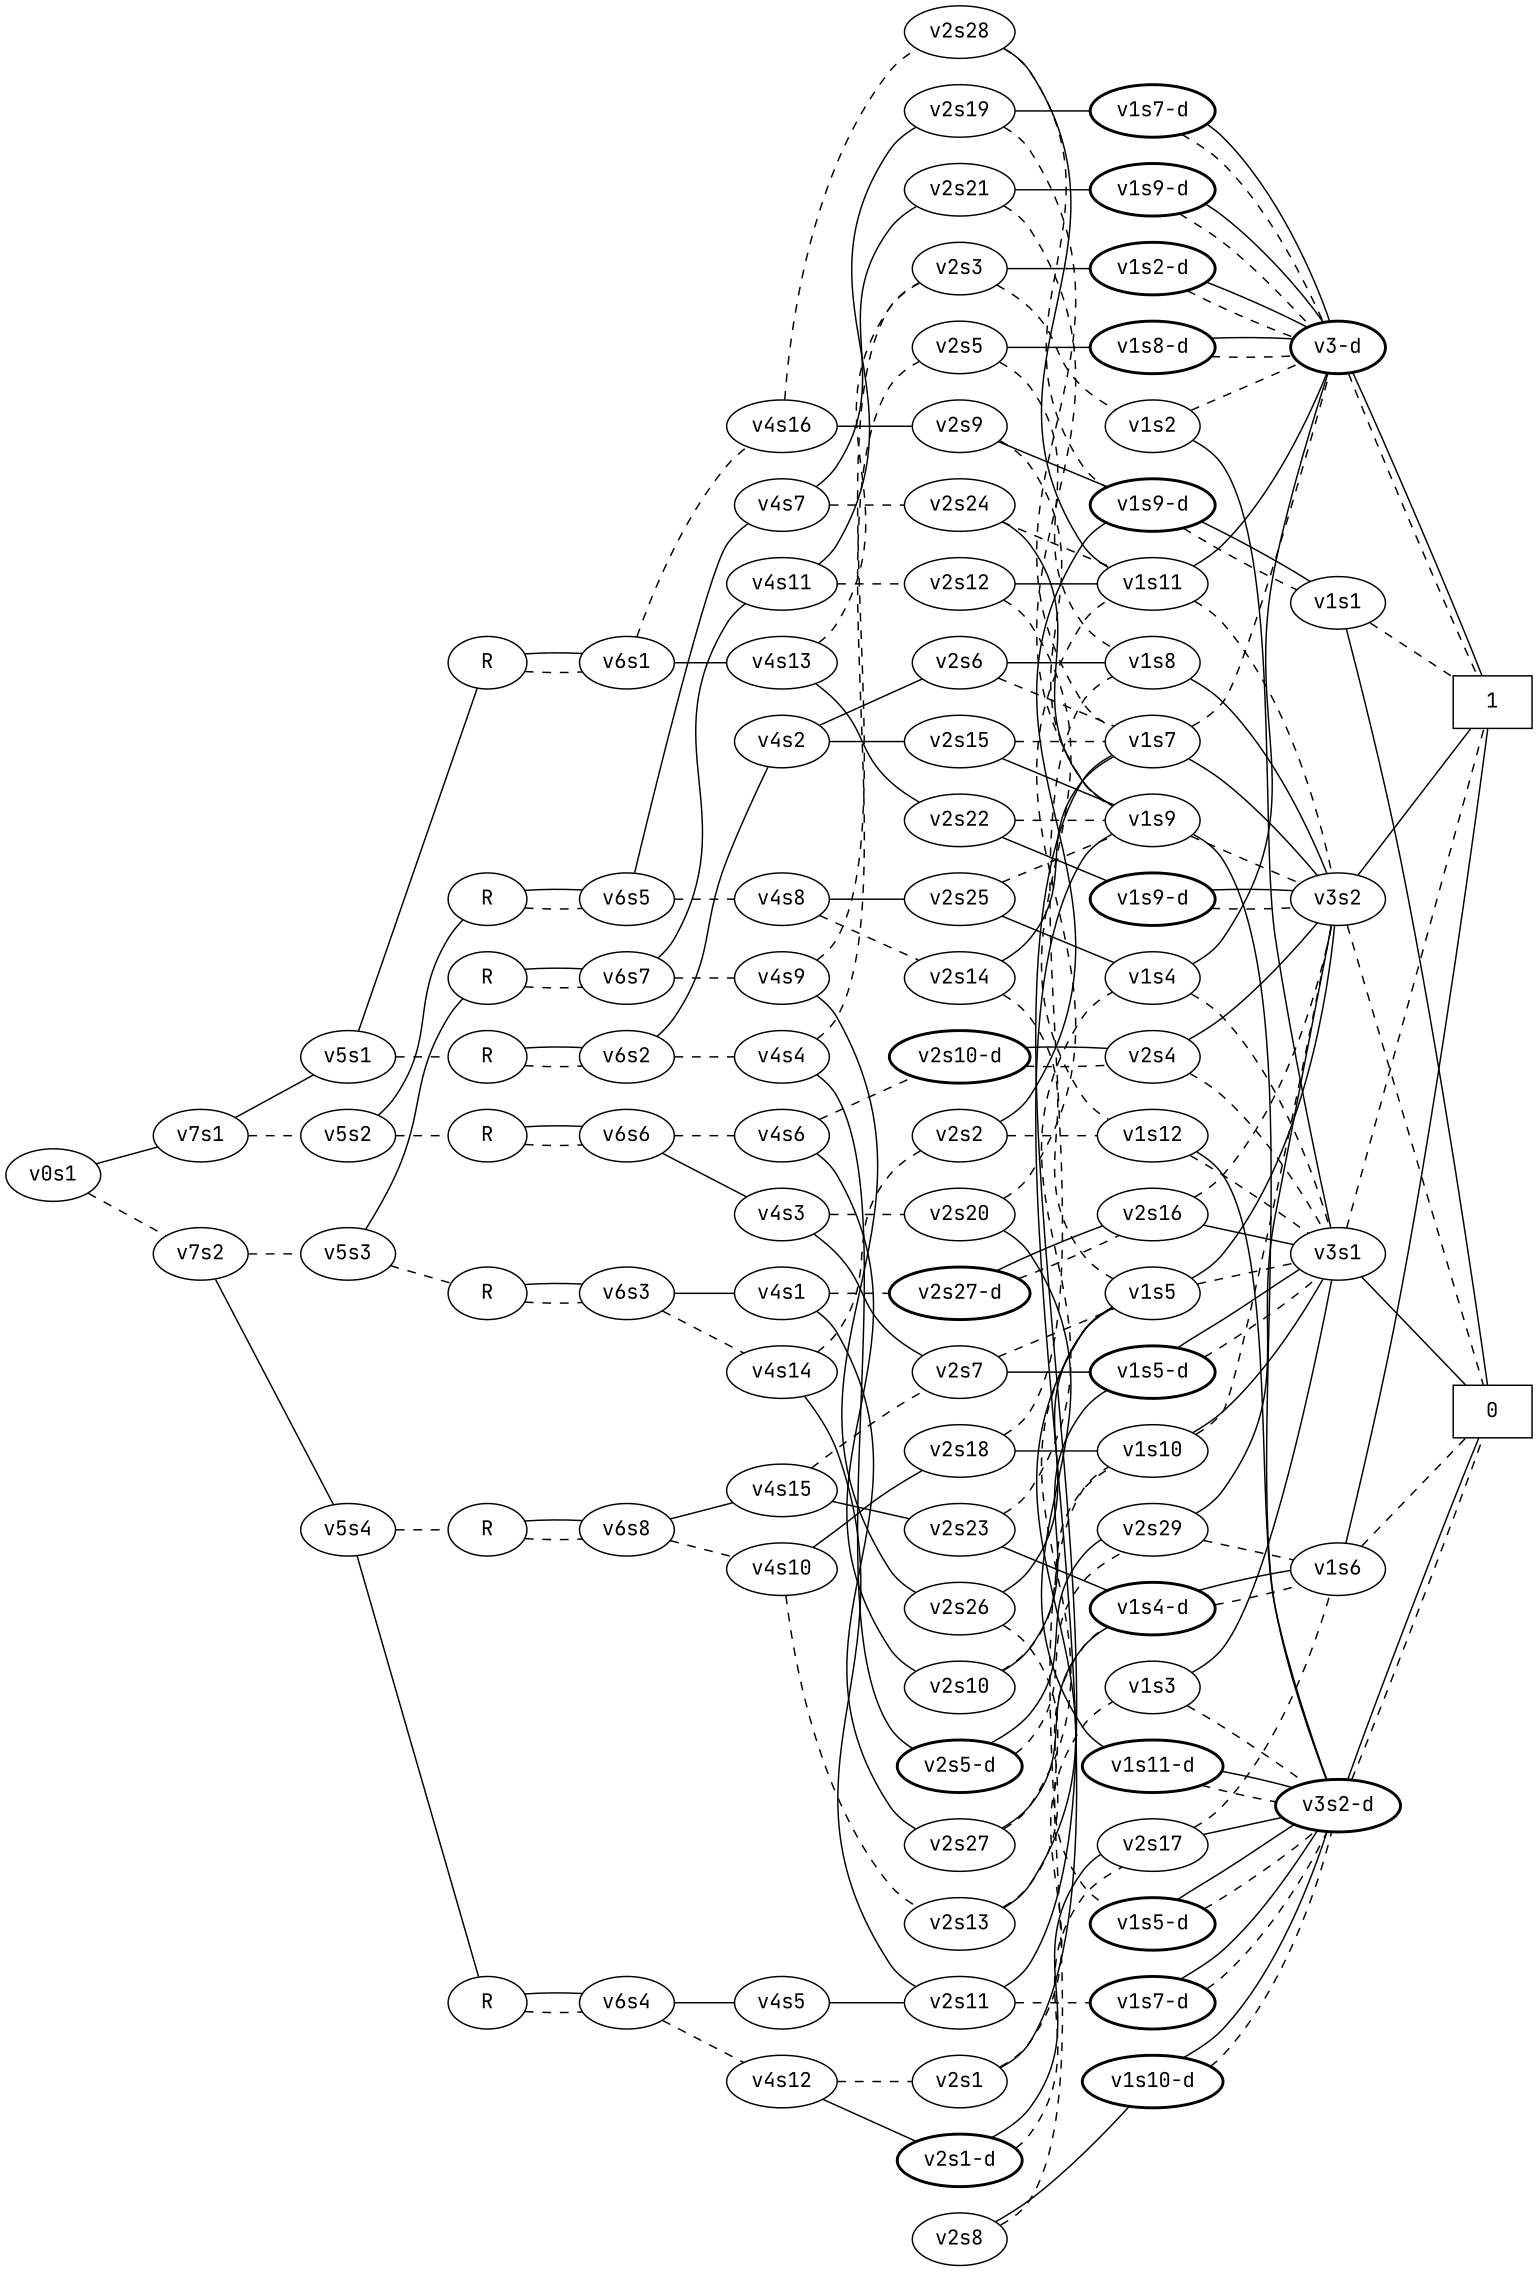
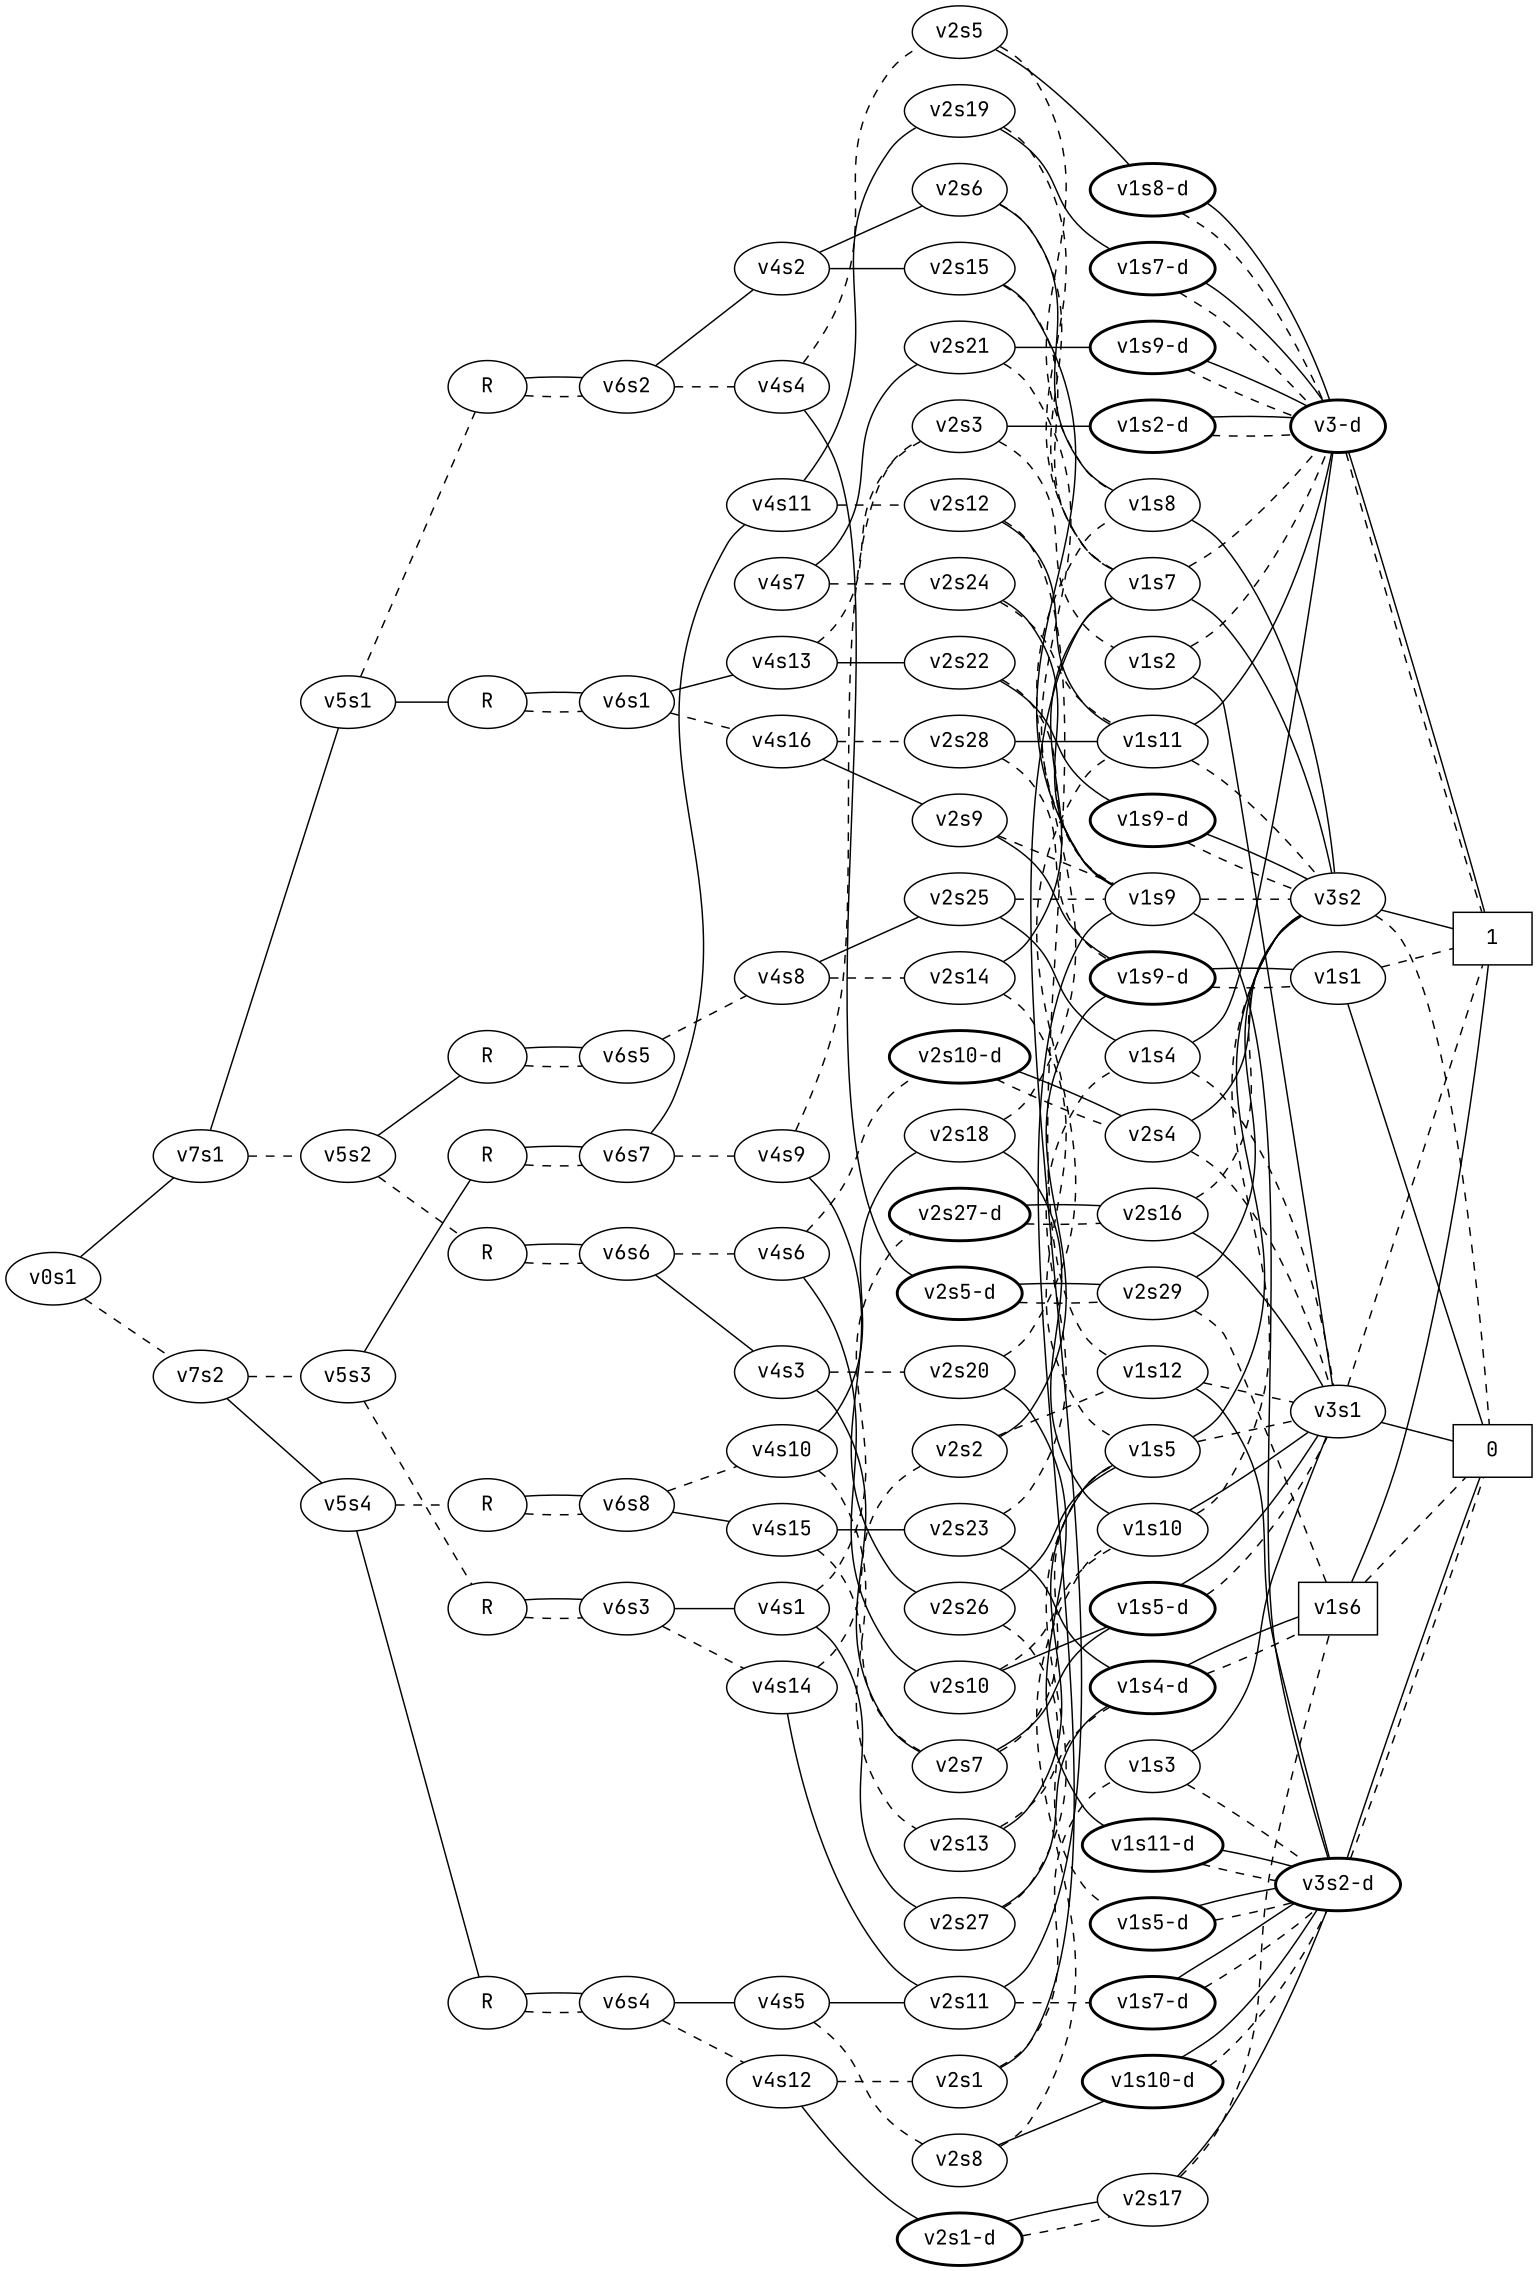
edge "v4s7" -- "v6s5": removed
node "v1s6": shape ellipse -> box
edge "v4s5" -- "v2s8": added
